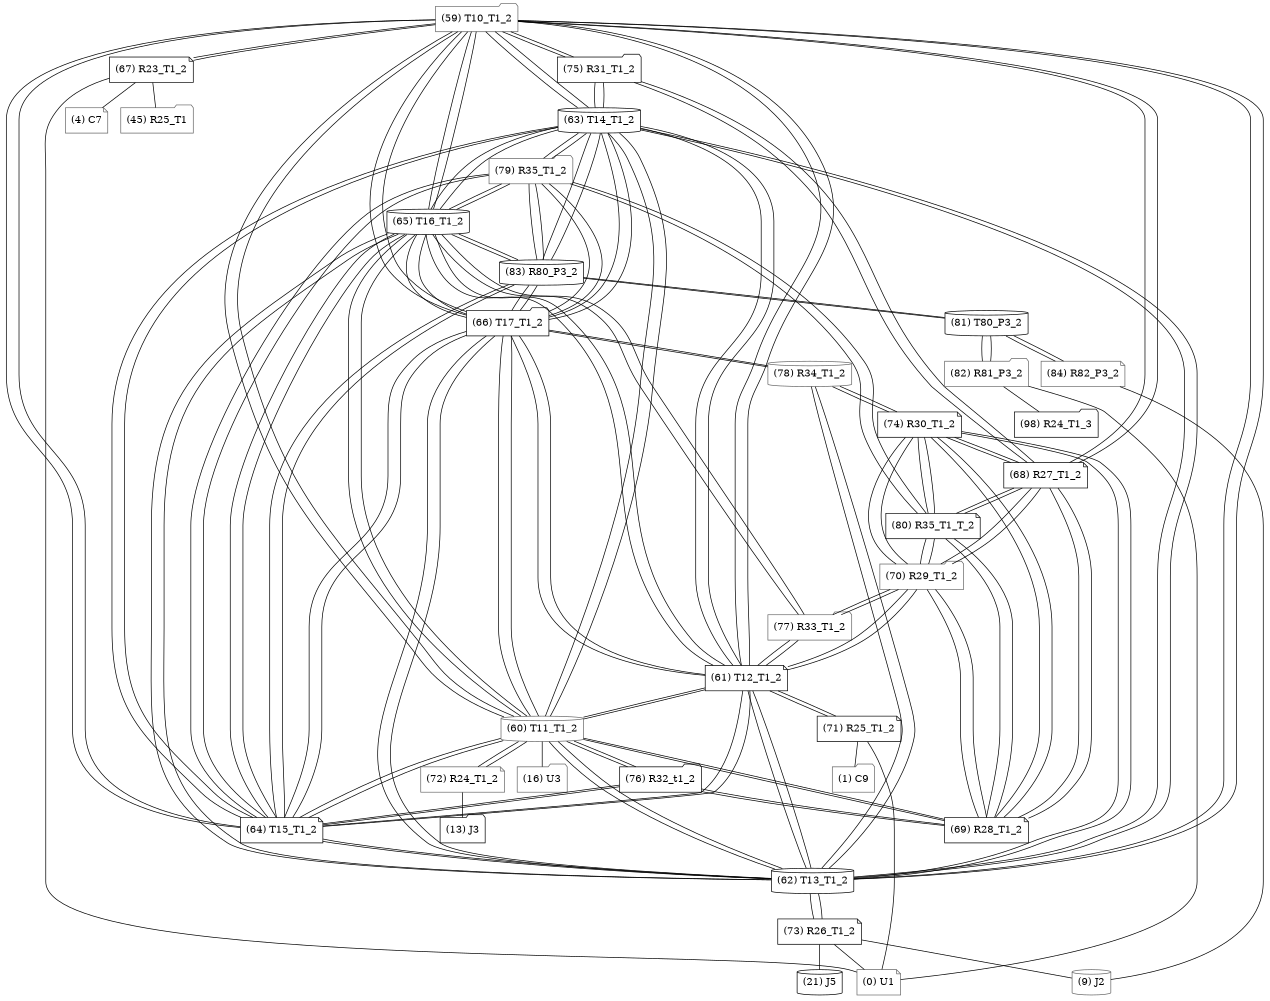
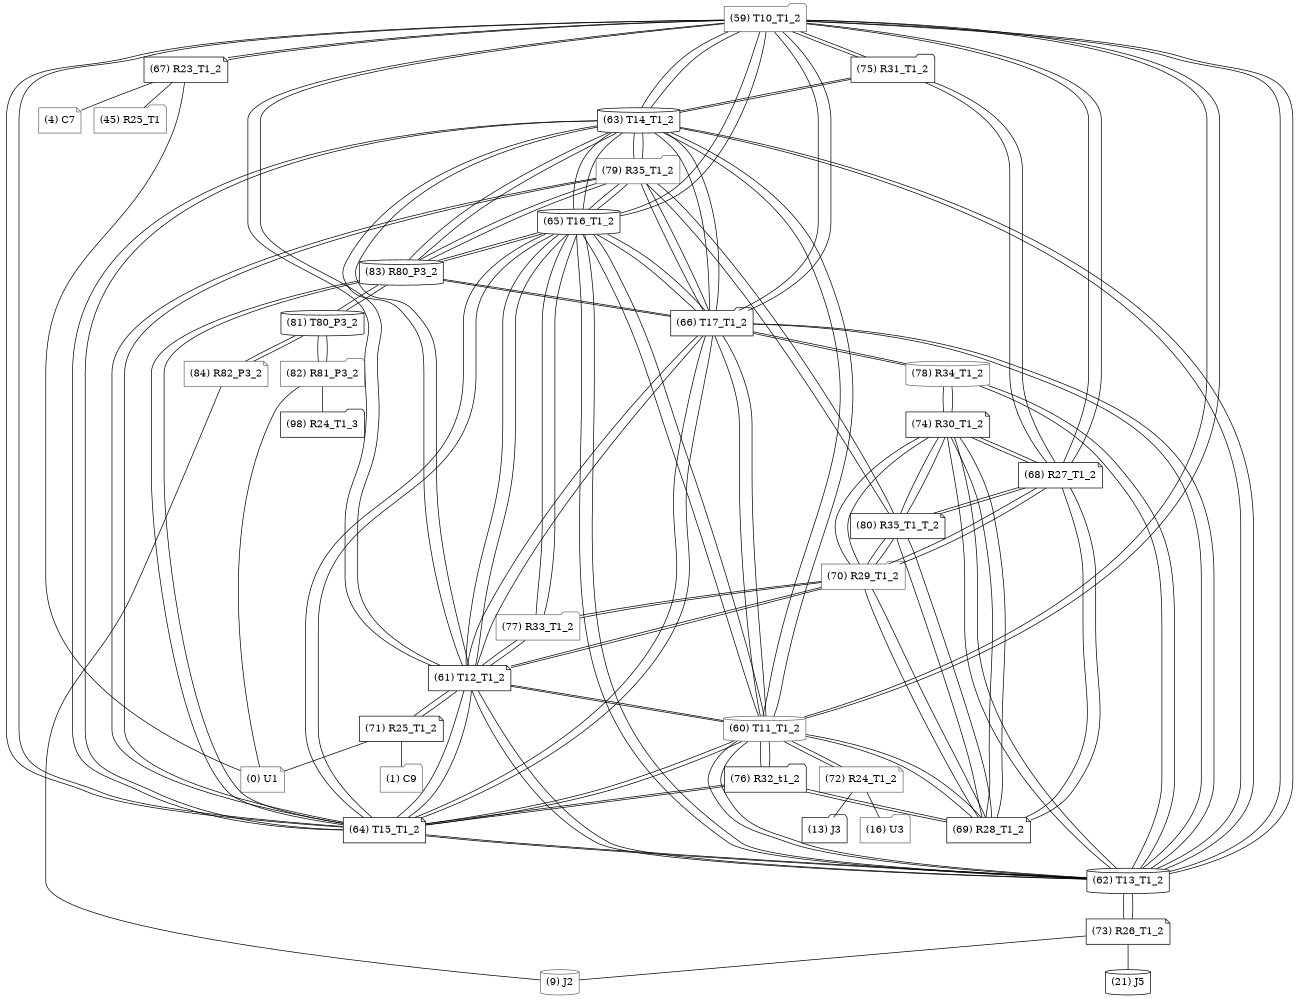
edge "(60) T11_T1_2" -- "(16) U3": now "(72) R24_T1_2" -- "(16) U3"
edge "(73) R26_T1_2" -- "(0) U1": removed
